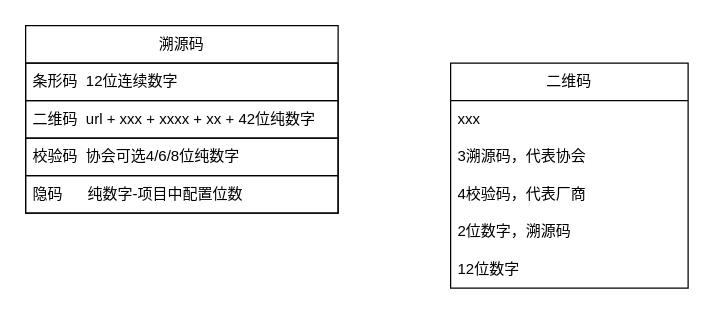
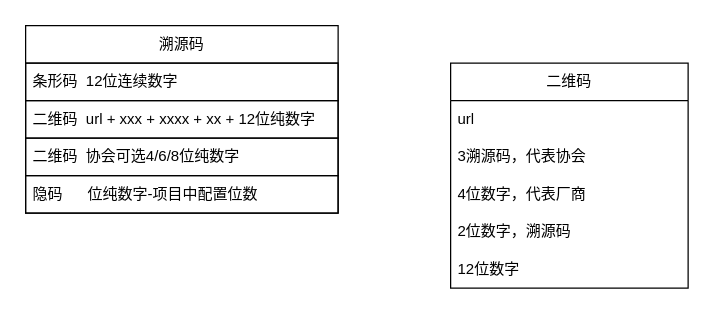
node "二维码 url + xxx + xxxx + xx + 42位纯数字": label "二维码 url + xxx + xxxx + xx + 42位纯数字" -> "二维码 url + xxx + xxxx + xx + 12位纯数字"
node "xxx": label "xxx" -> "url"
node "校验码 协会可选4/6/8位纯数字": label "校验码 协会可选4/6/8位纯数字" -> "二维码 协会可选4/6/8位纯数字"
node "隐码 纯数字-项目中配置位数": label "隐码 纯数字-项目中配置位数" -> "隐码 位纯数字-项目中配置位数"
node "4校验码，代表厂商": label "4校验码，代表厂商" -> "4位数字，代表厂商"
